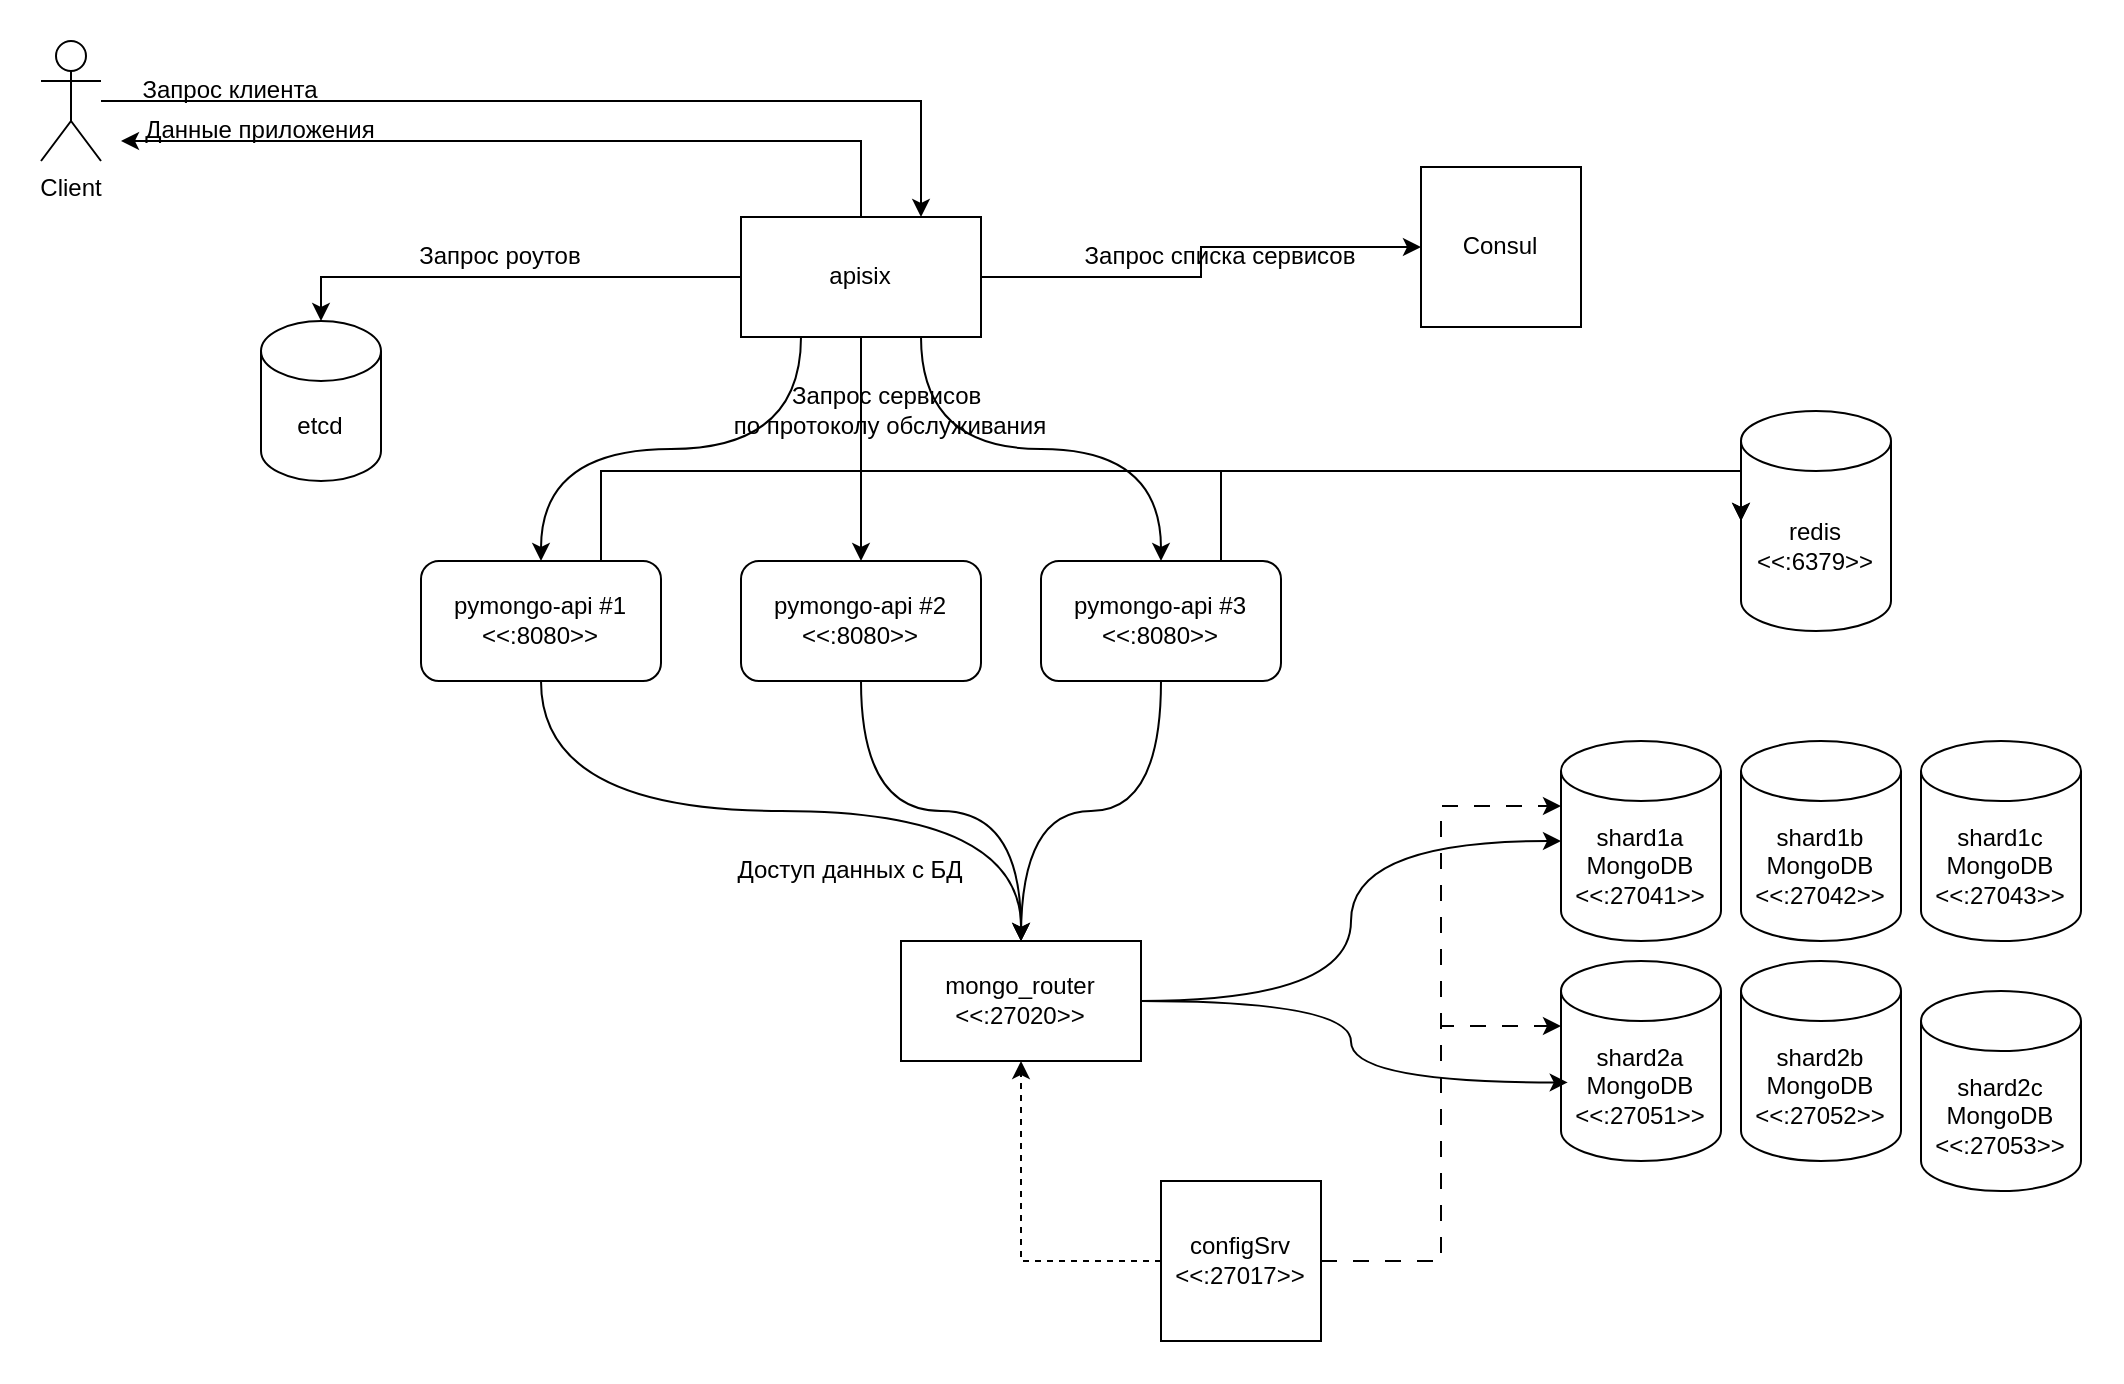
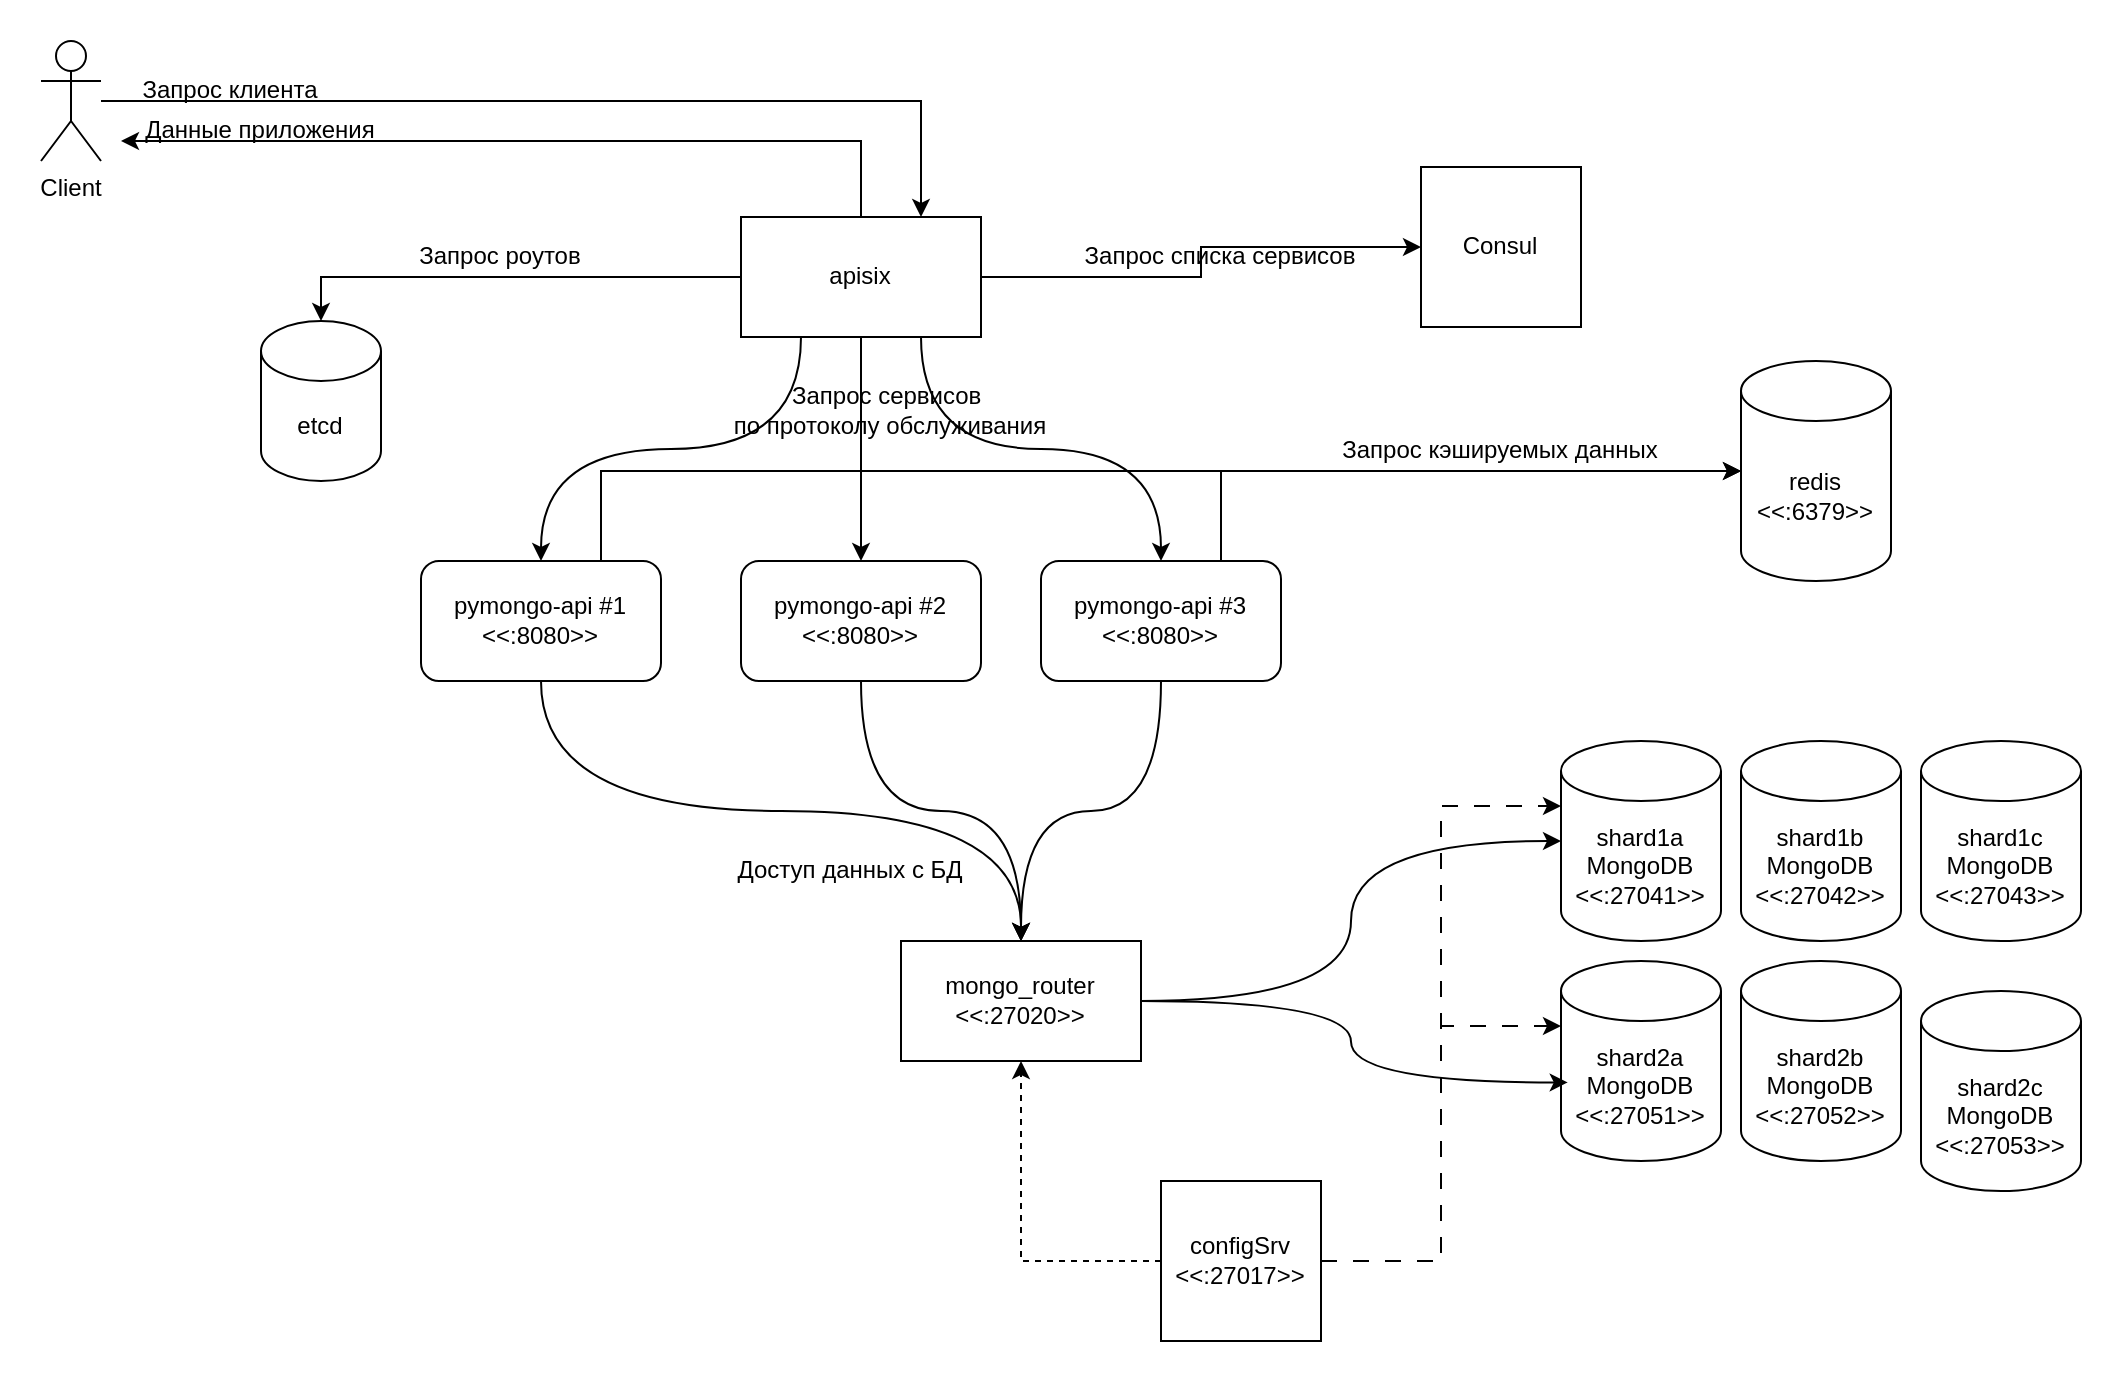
node "Запрос кэшируемых данных": added
node "redis <<:6379>>": moved (1816, 521) -> (1816, 471)
edge "pymongo-api #3 <<:8080>>" -> "mongo_router <<:27020>>": arrowhead open -> classic
